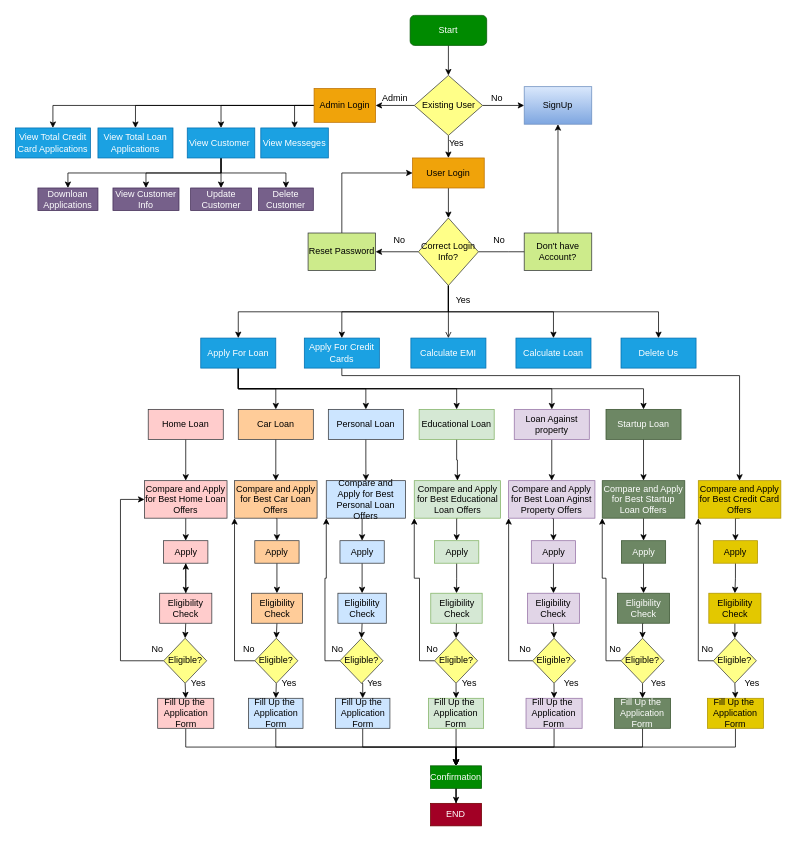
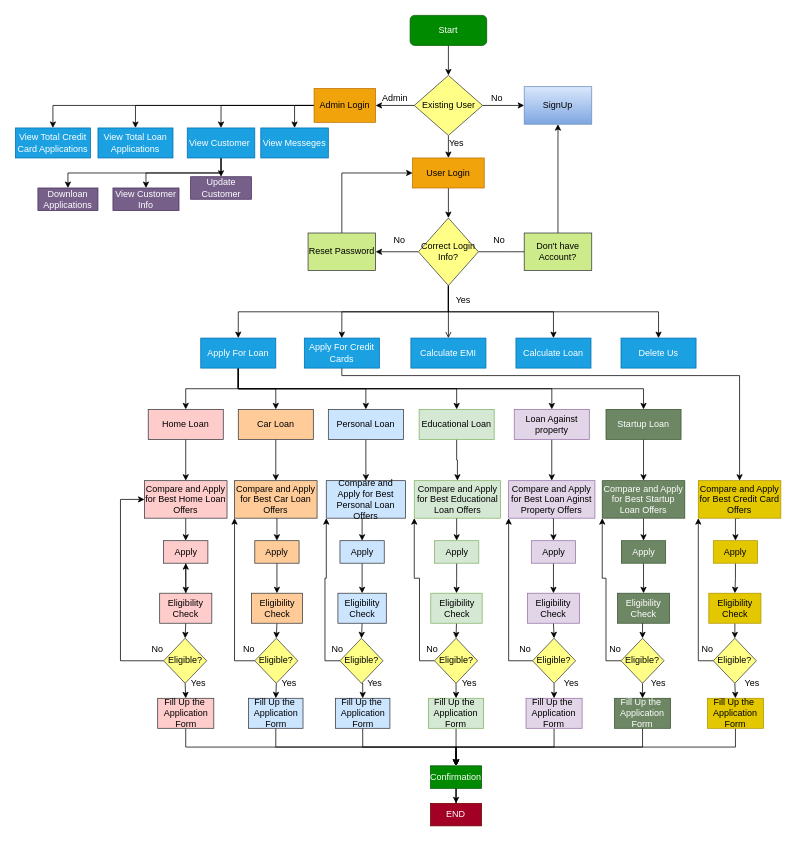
edge "View Customer" -> "Delete Customer": removed
node "Update Customer": moved (221, 199) -> (221, 188)
node "Delete Customer": removed
edge "Apply For Loan" -> "Home Loan": added
